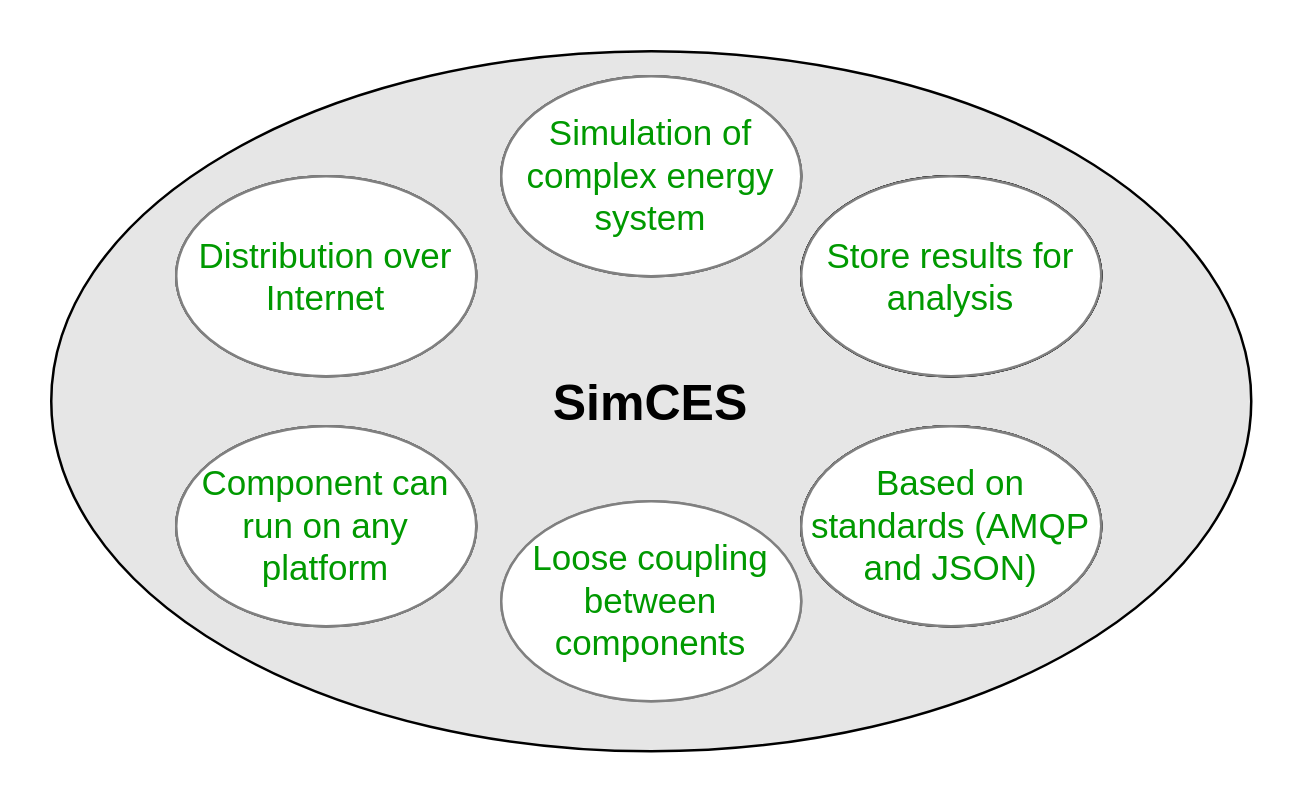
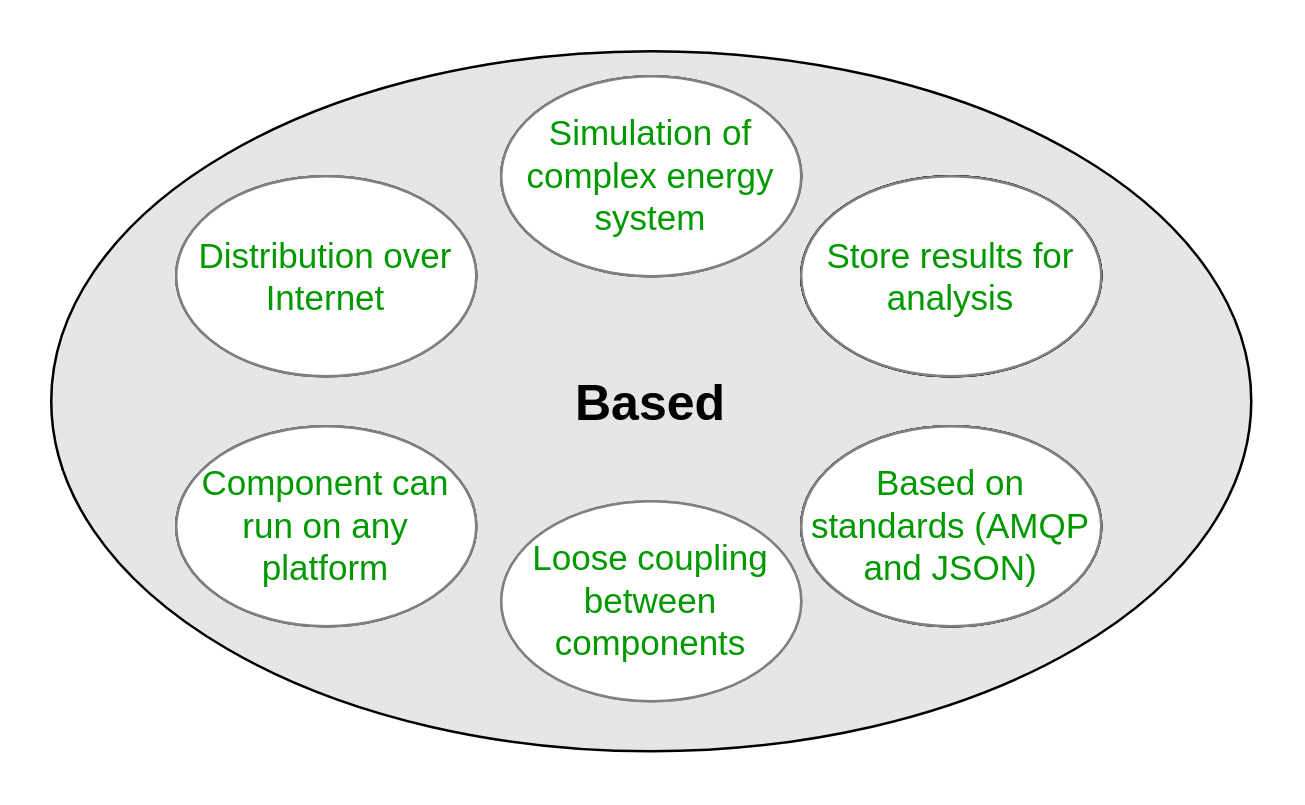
node "SimCES": label "SimCES" -> "Based"
